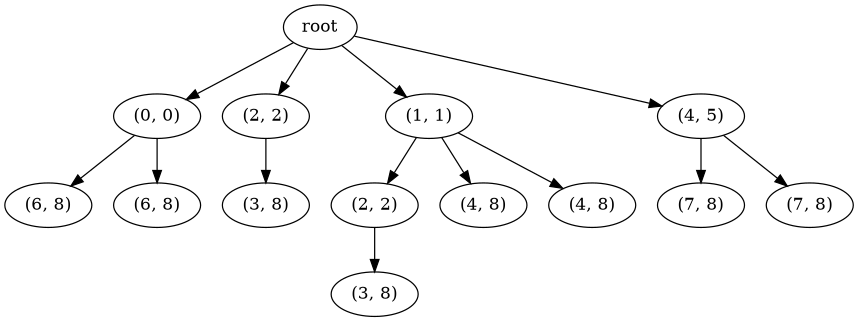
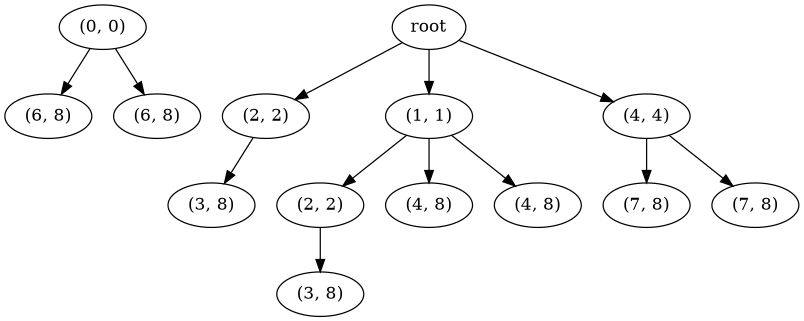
edge "root" -> "(0, 0)": removed
node "(4, 5)": label "(4, 5)" -> "(4, 4)"
